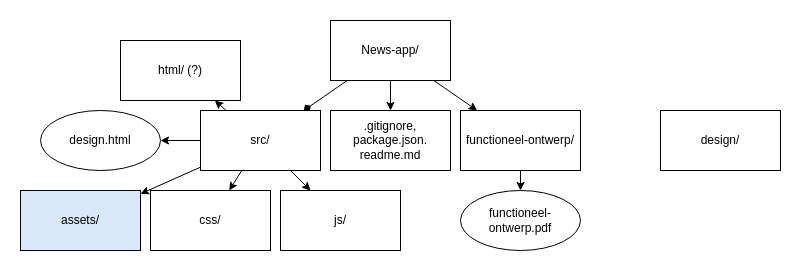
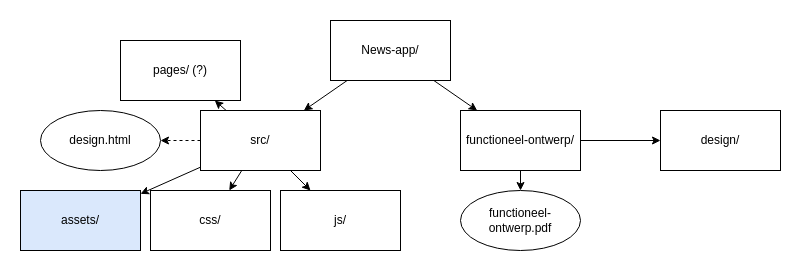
node "html/ (?)": label "html/ (?)" -> "pages/ (?)"
edge "News-app/" -> ".gitignore, package.json. readme.md": removed
edge "News-app/" -> "src/": arrowhead diamond -> classic
edge "src/" -> "design.html": style solid -> dashed
node ".gitignore, package.json. readme.md": removed
edge "functioneel-ontwerp/" -> "design/": added
